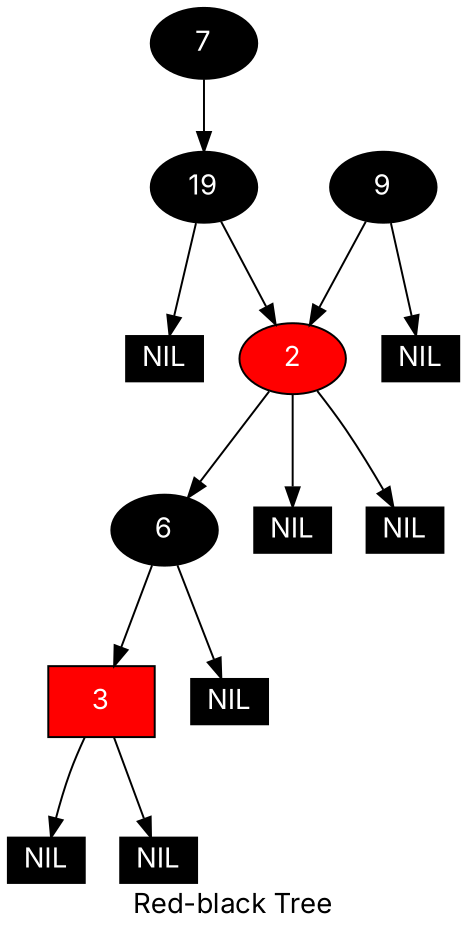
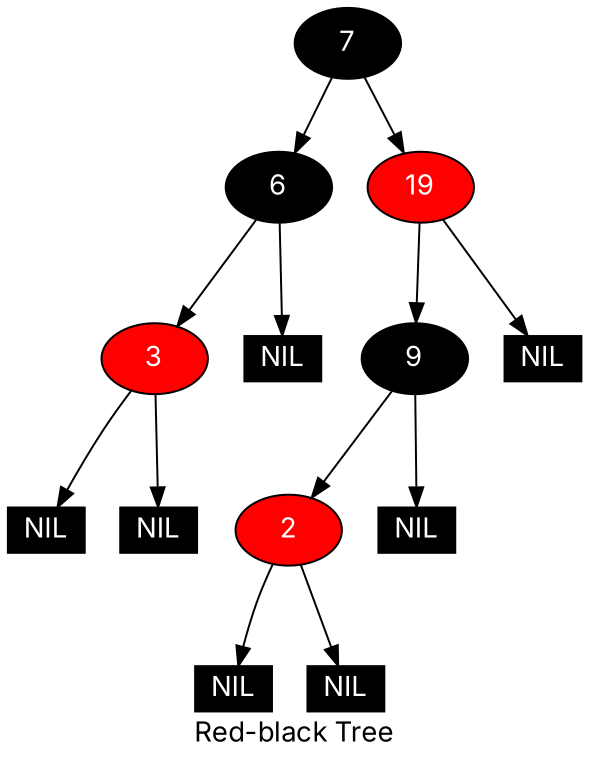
node "19": fillcolor black -> red
edge "19" -> "2": now "19" -> "9"
edge "2" -> "6": now "7" -> "6"
node "3": shape box -> ellipse
